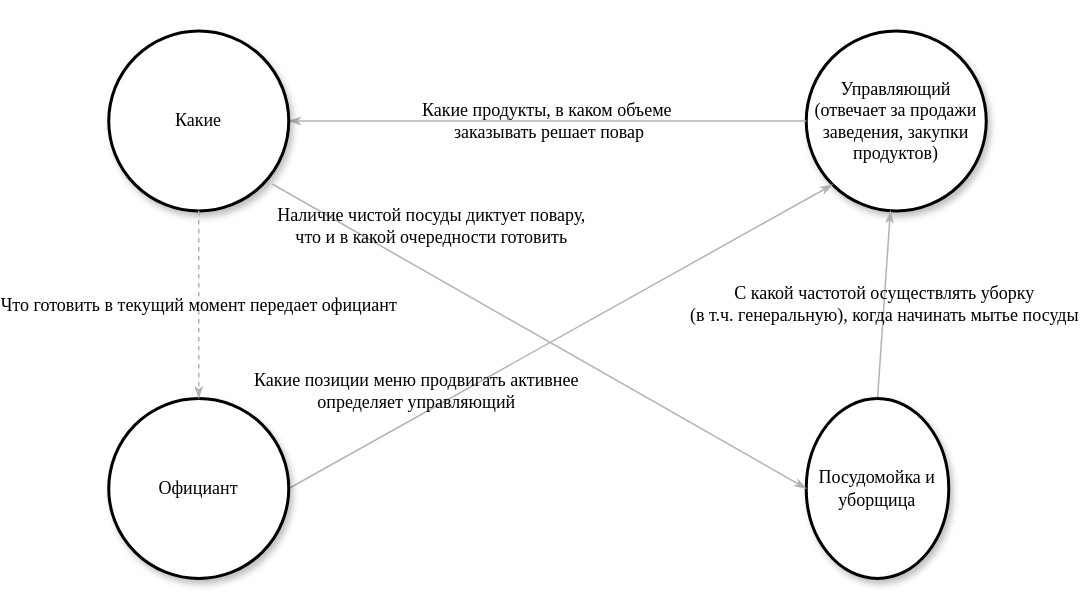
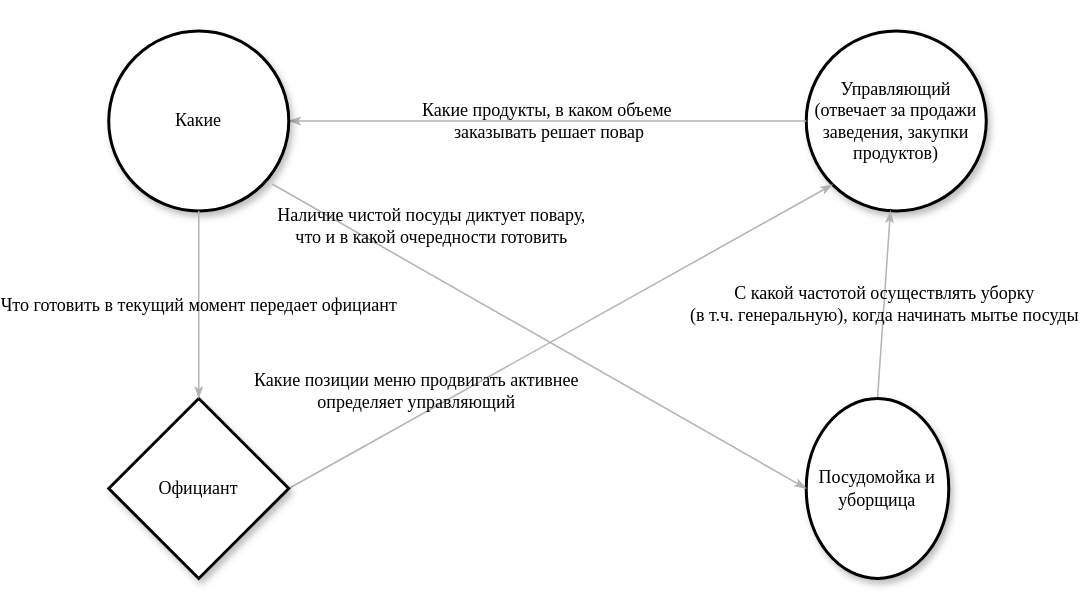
edge "Какие" -> "Официант": style dashed -> solid
node "Официант": shape ellipse -> diamond
